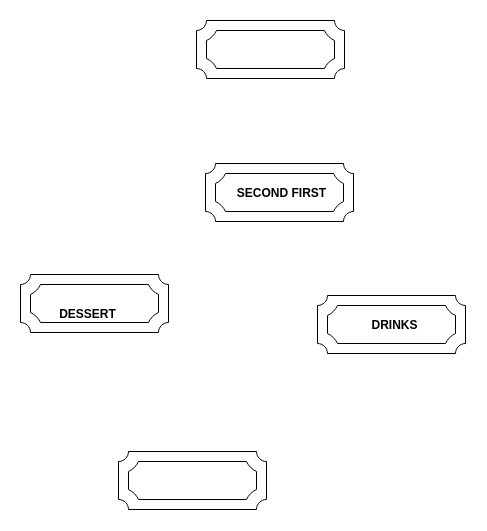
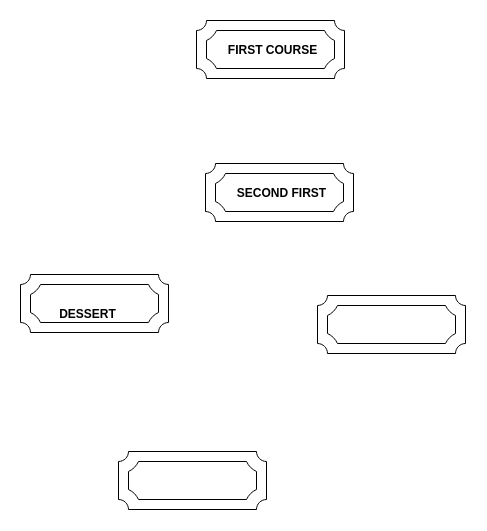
node "FIRST COURSE": added
node "DRINKS": removed
